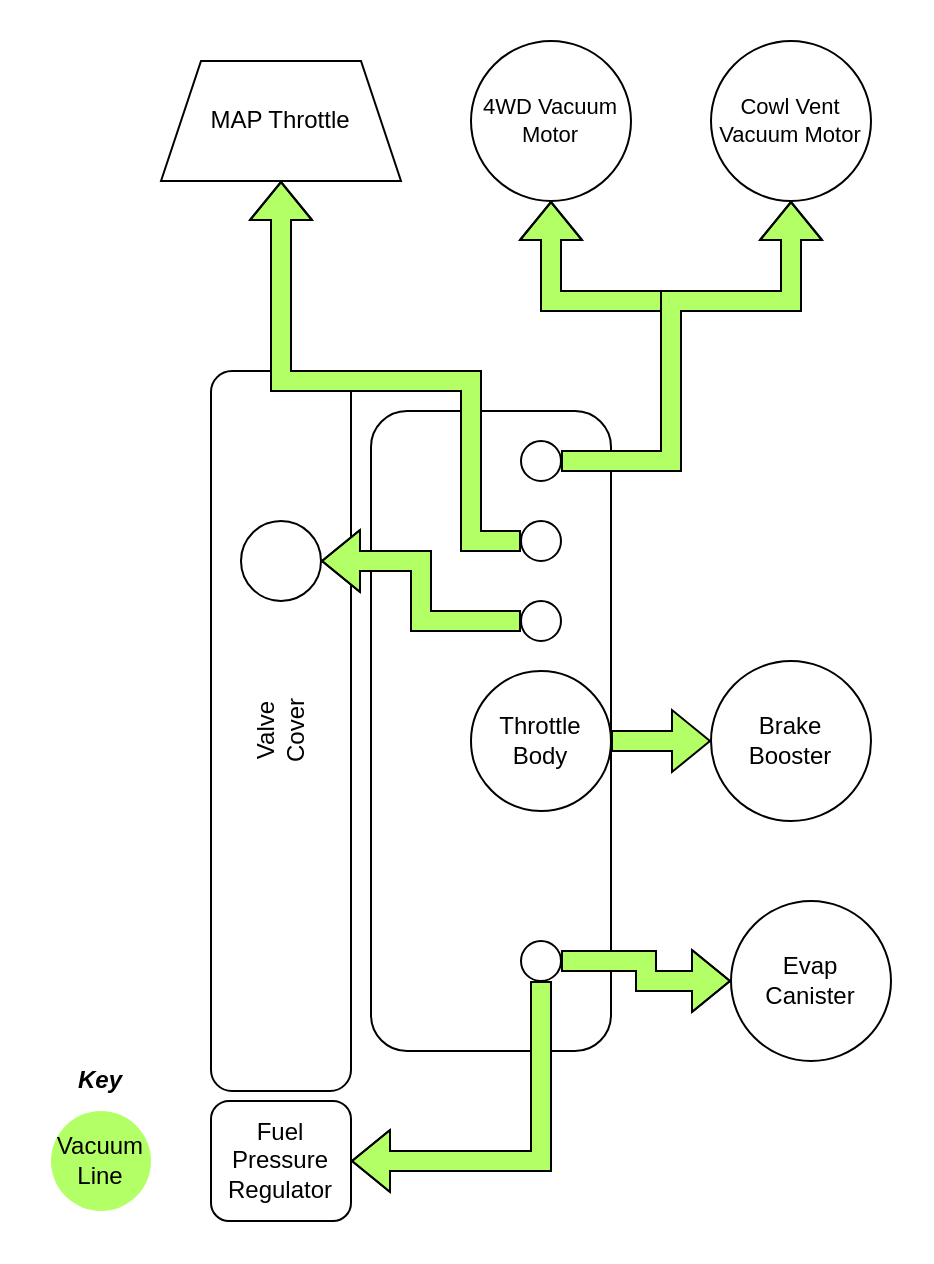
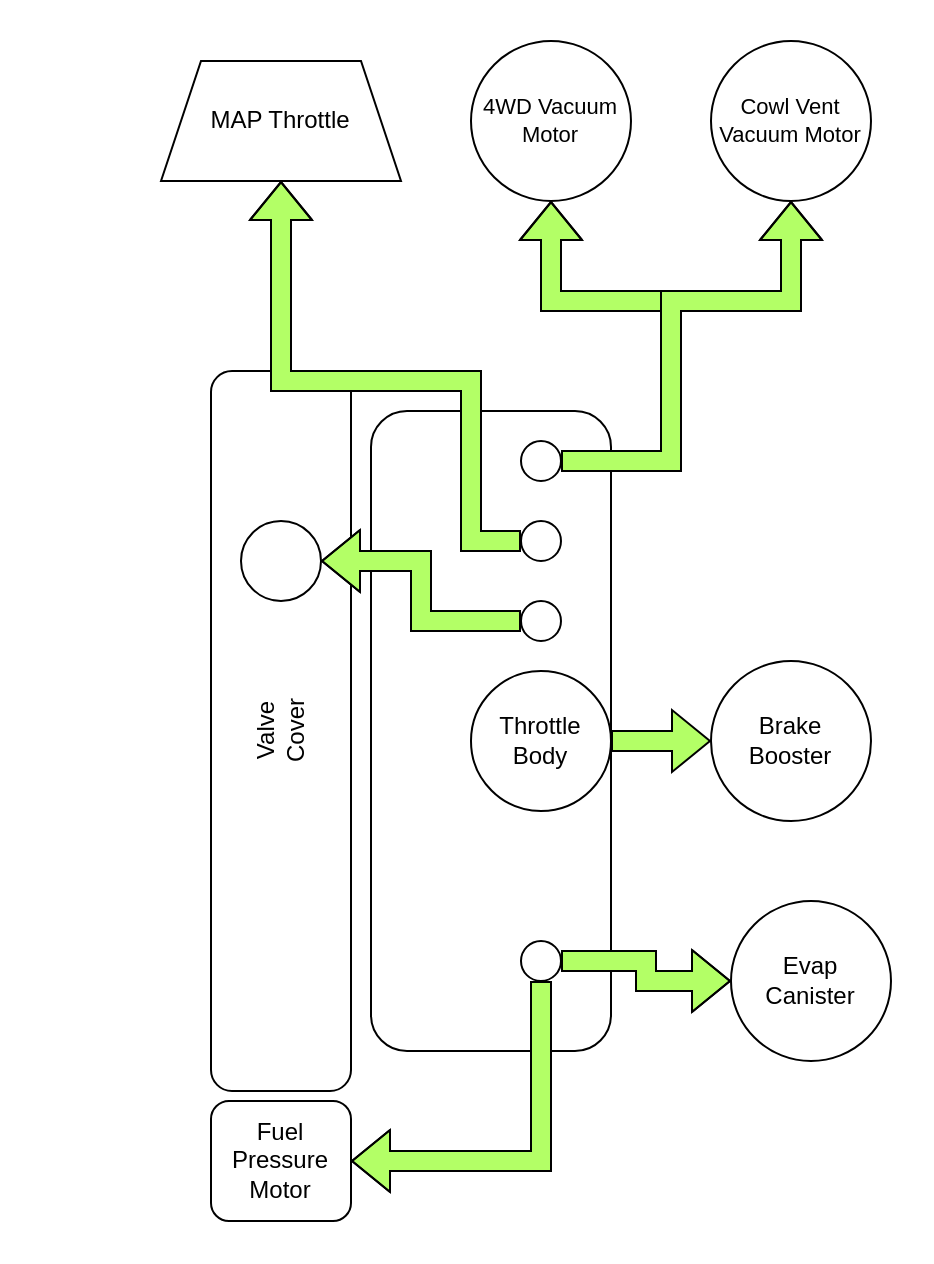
node "Key": removed
node "Vacuum Line": removed
node "Fuel Pressure Regulator": label "Fuel Pressure Regulator" -> "Fuel Pressure Motor"
